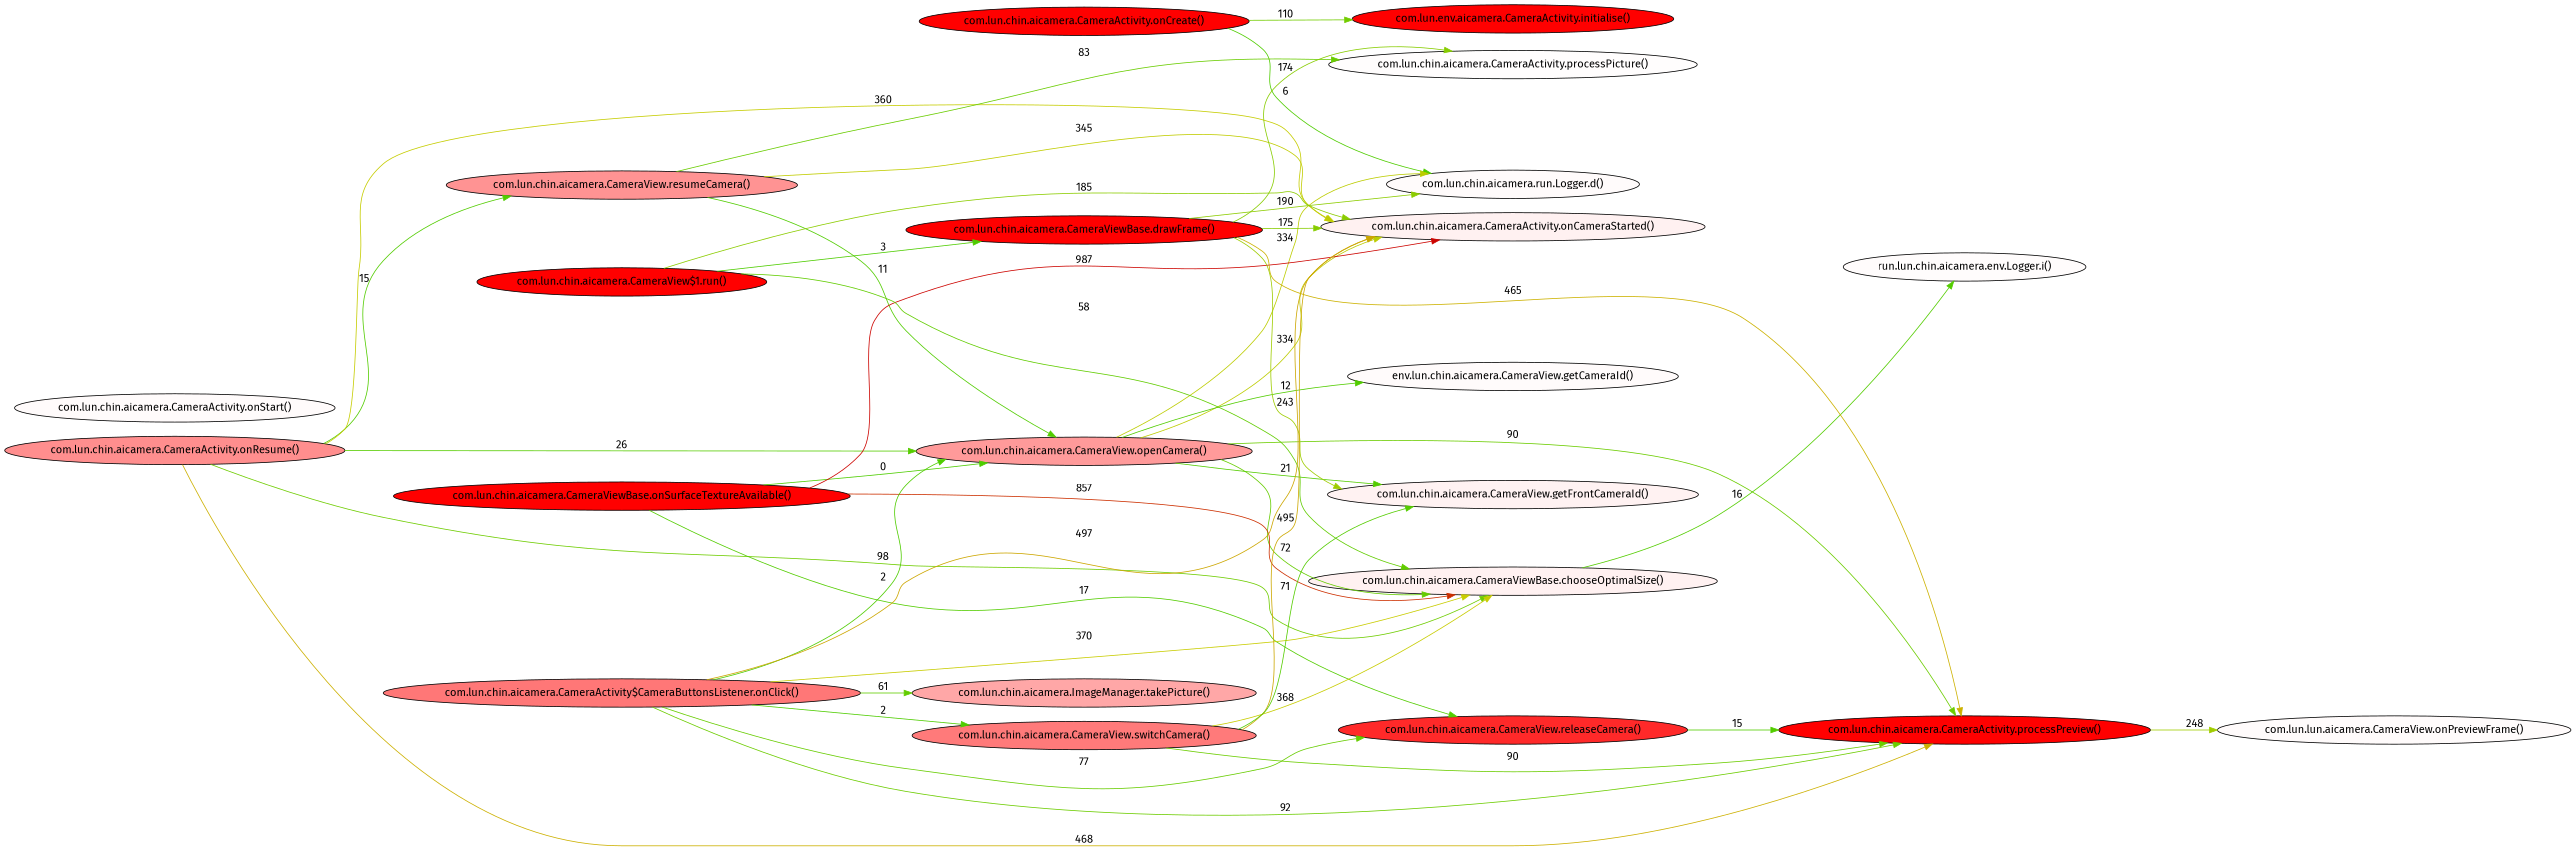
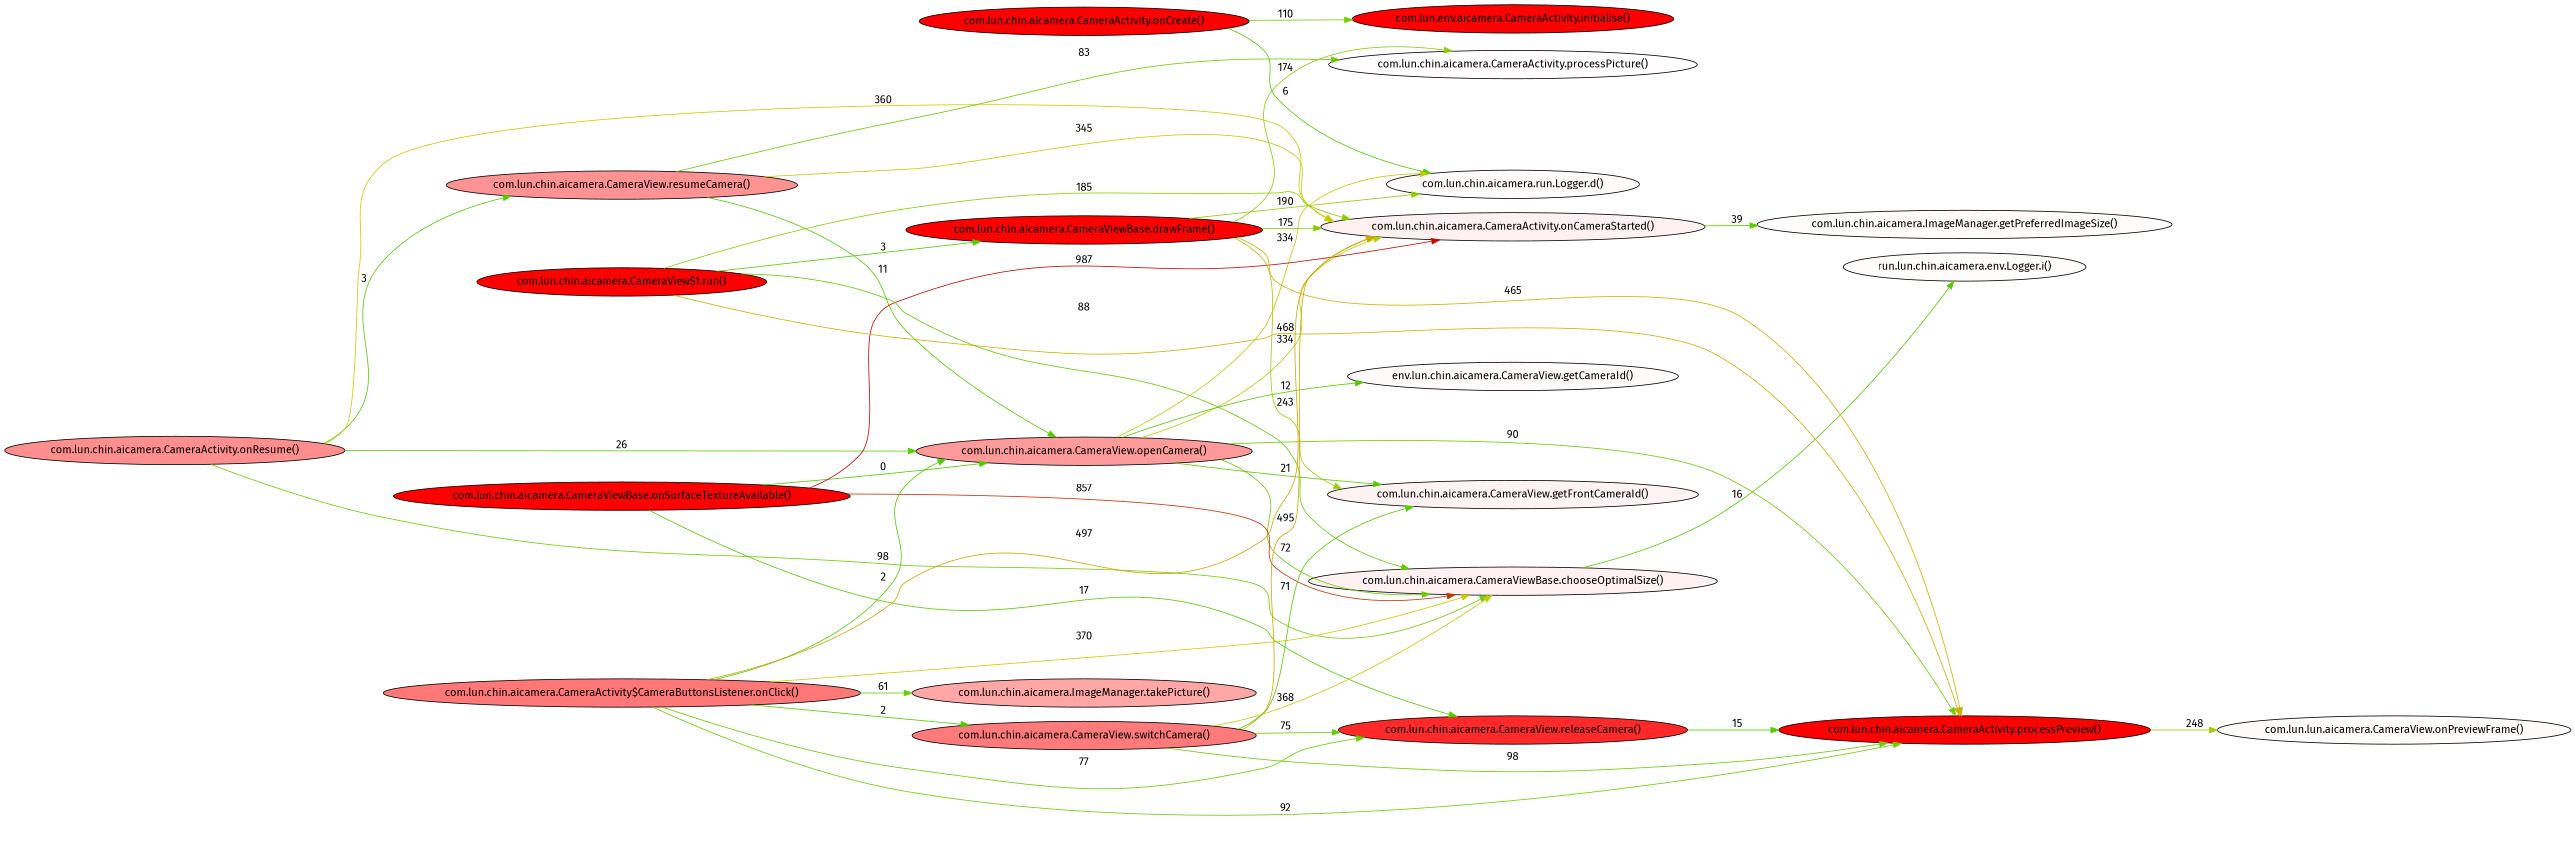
node "com.lun.chin.aicamera.ImageManager.getPreferredImageSize()": added
edge "com.lun.chin.aicamera.CameraActivity.onResume()" -> "com.lun.chin.aicamera.CameraView.resumeCamera()": label "15" -> "3"
edge "com.lun.chin.aicamera.CameraView$1.run()" -> "com.lun.chin.aicamera.CameraViewBase.chooseOptimalSize()": label "58" -> "88"
node "com.lun.chin.aicamera.CameraActivity.onStart()": removed
edge "com.lun.chin.aicamera.CameraView.switchCamera()" -> "com.lun.chin.aicamera.CameraView.releaseCamera()": added, label "75"
edge "com.lun.chin.aicamera.CameraView.switchCamera()" -> "com.lun.chin.aicamera.CameraActivity.processPreview()": label "90" -> "98"
edge "com.lun.chin.aicamera.CameraActivity.onResume()" -> "com.lun.chin.aicamera.CameraActivity.processPreview()": now "com.lun.chin.aicamera.CameraView$1.run()" -> "com.lun.chin.aicamera.CameraActivity.processPreview()"
